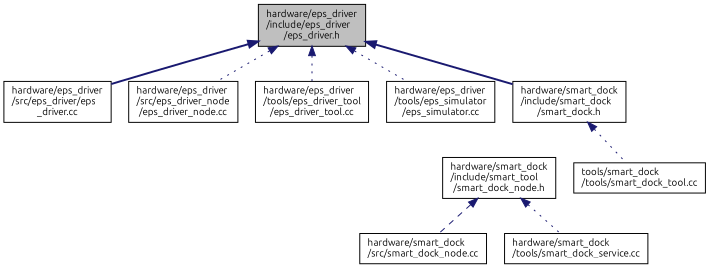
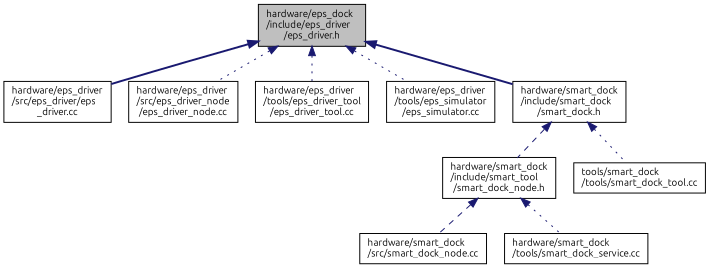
node "hardware/eps_driver /include/eps_driver /eps_driver.h": label "hardware/eps_driver /include/eps_driver /eps_driver.h" -> "hardware/eps_dock /include/eps_driver /eps_driver.h"
edge "hardware/smart_dock /include/smart_tool /smart_dock_node.h" -> "hardware/smart_dock /include/smart_dock /smart_dock.h": added
